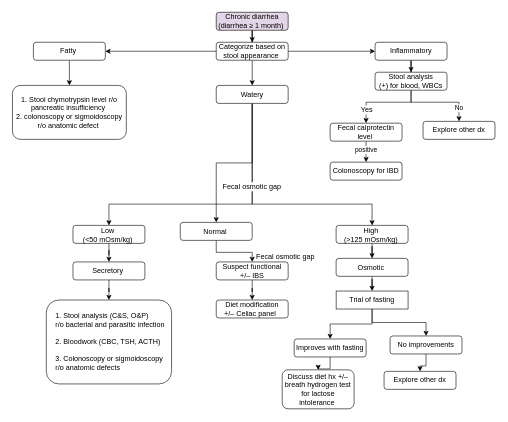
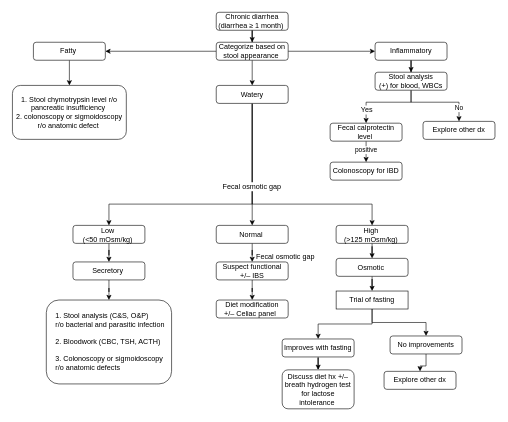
node "Chronic diarrhea (diarrhea ≥ 1 month)": fillcolor #e1d5e7 -> #ffffff
node "Normal": moved (216, 232) -> (252, 235)
node "Improves with fasting": moved (330, 348) -> (318, 348)
